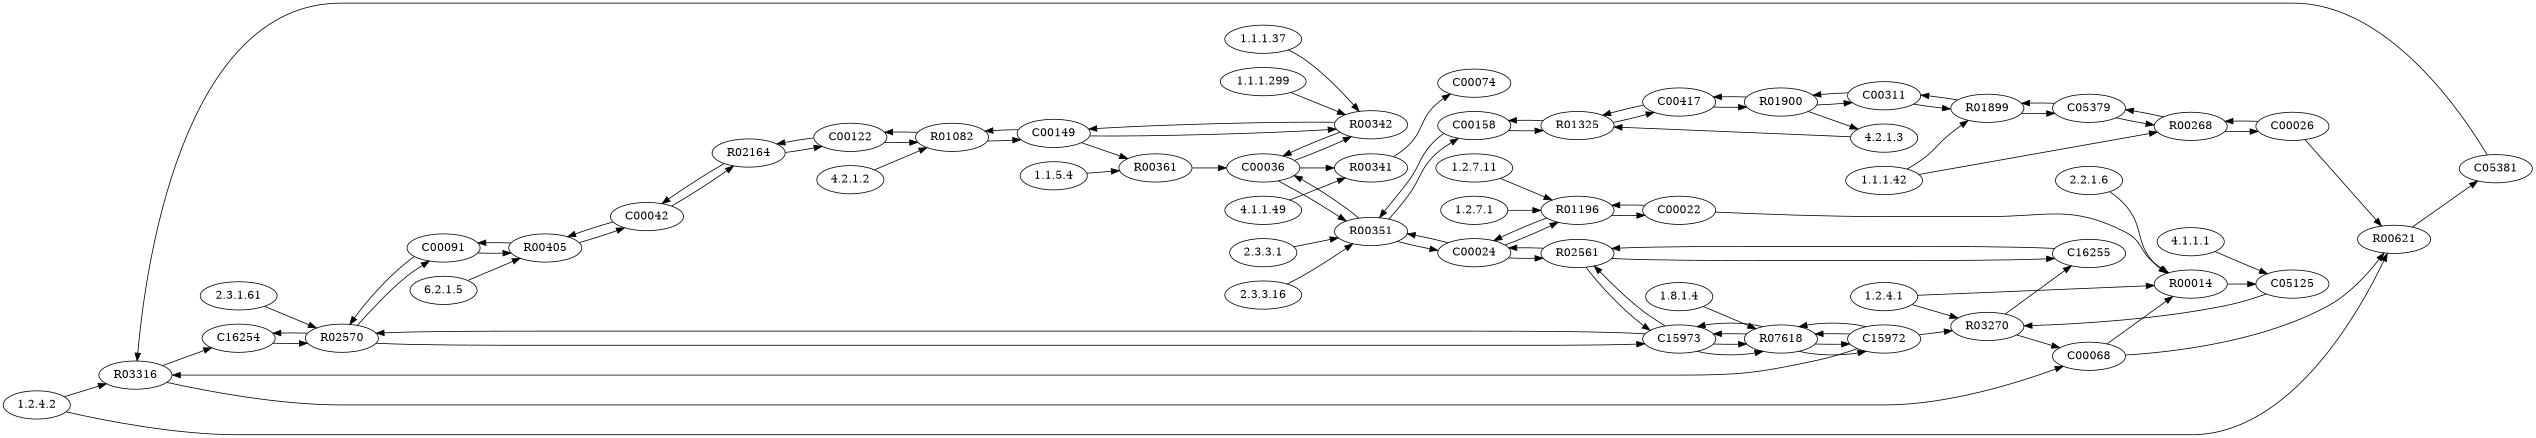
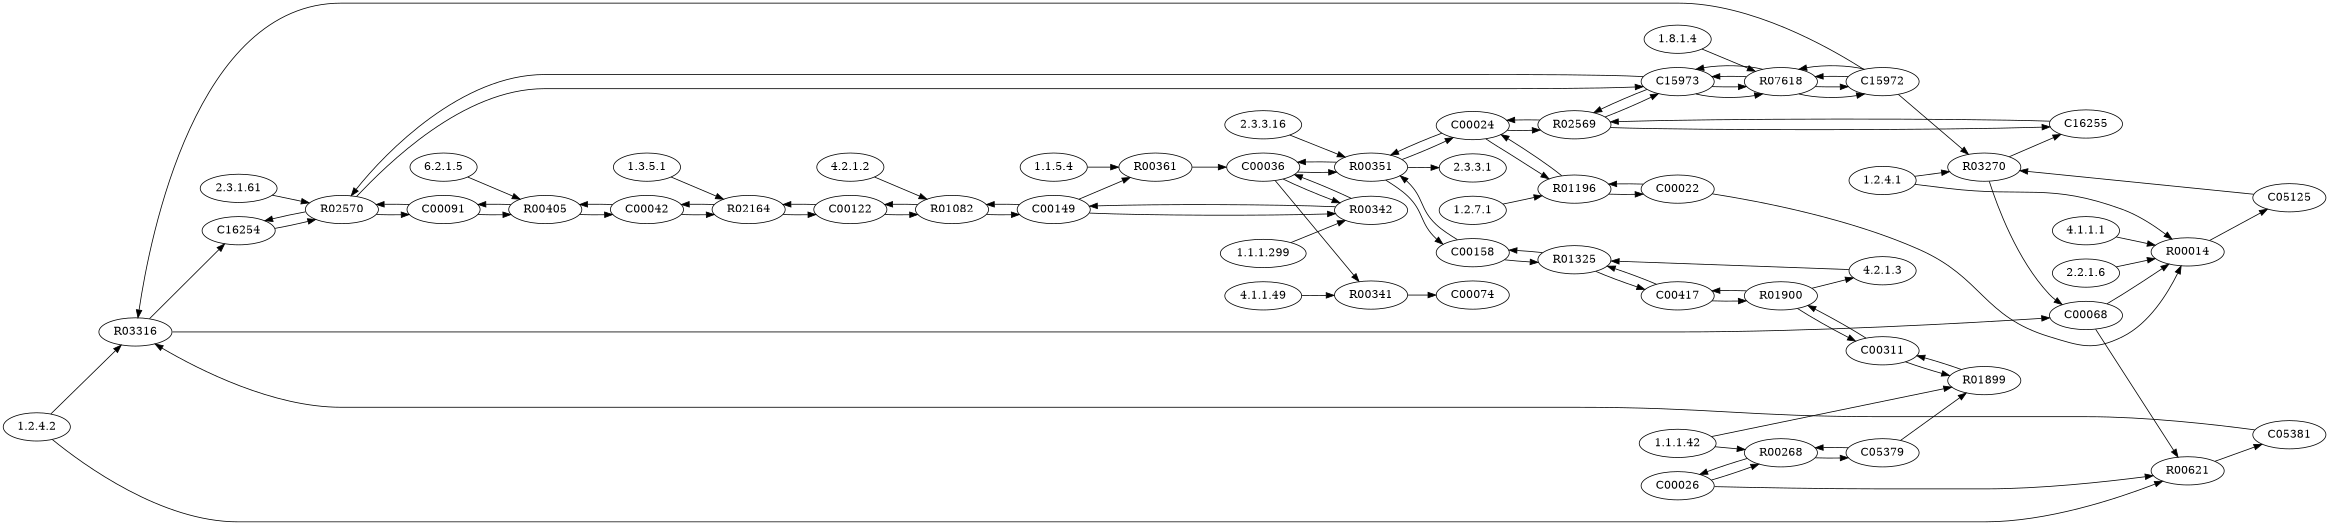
node "1.1.1.37": removed
edge "R01899" -> "C05379": removed
node "1.3.5.1": added
node "1.2.7.11": removed
edge "2.3.3.1" -> "R00351": reversed
node "R02561": label "R02561" -> "R02569"
edge "4.1.1.1" -> "C05125": now "4.1.1.1" -> "R00014"
